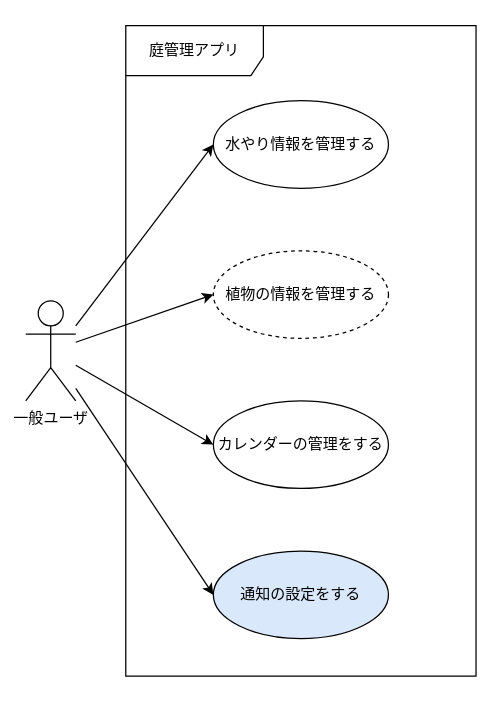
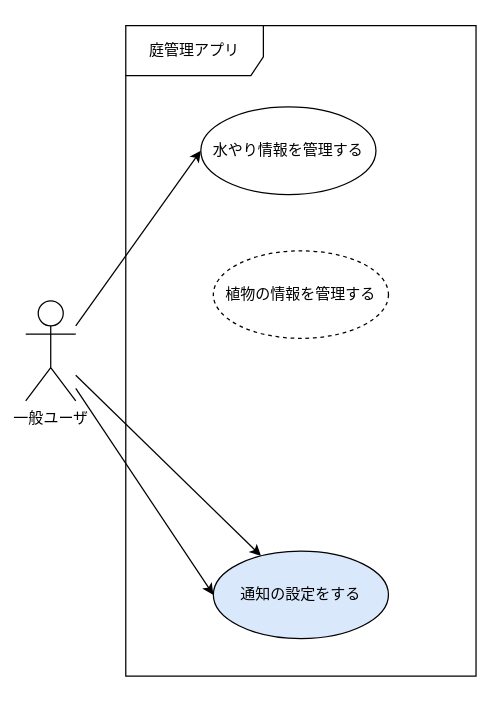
node "水やり情報を管理する": moved (301, 144) -> (288, 151)
edge "一般ユーザ" -> "植物の情報を管理する": now "一般ユーザ" -> "通知の設定をする"
edge "一般ユーザ" -> "カレンダーの管理をする": removed
node "カレンダーの管理をする": removed
